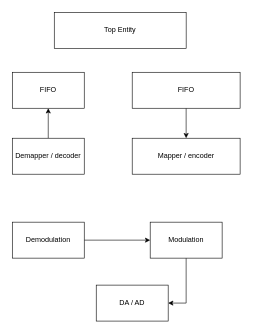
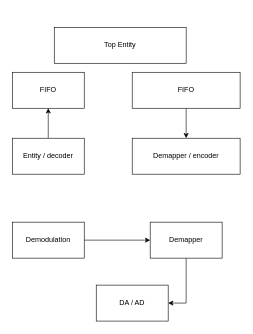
node "Top Entity": moved (120, 30) -> (120, 45)
node "Demapper / decoder": label "Demapper / decoder" -> "Entity / decoder"
node "Mapper / encoder": label "Mapper / encoder" -> "Demapper / encoder"
node "Modulation": label "Modulation" -> "Demapper"
